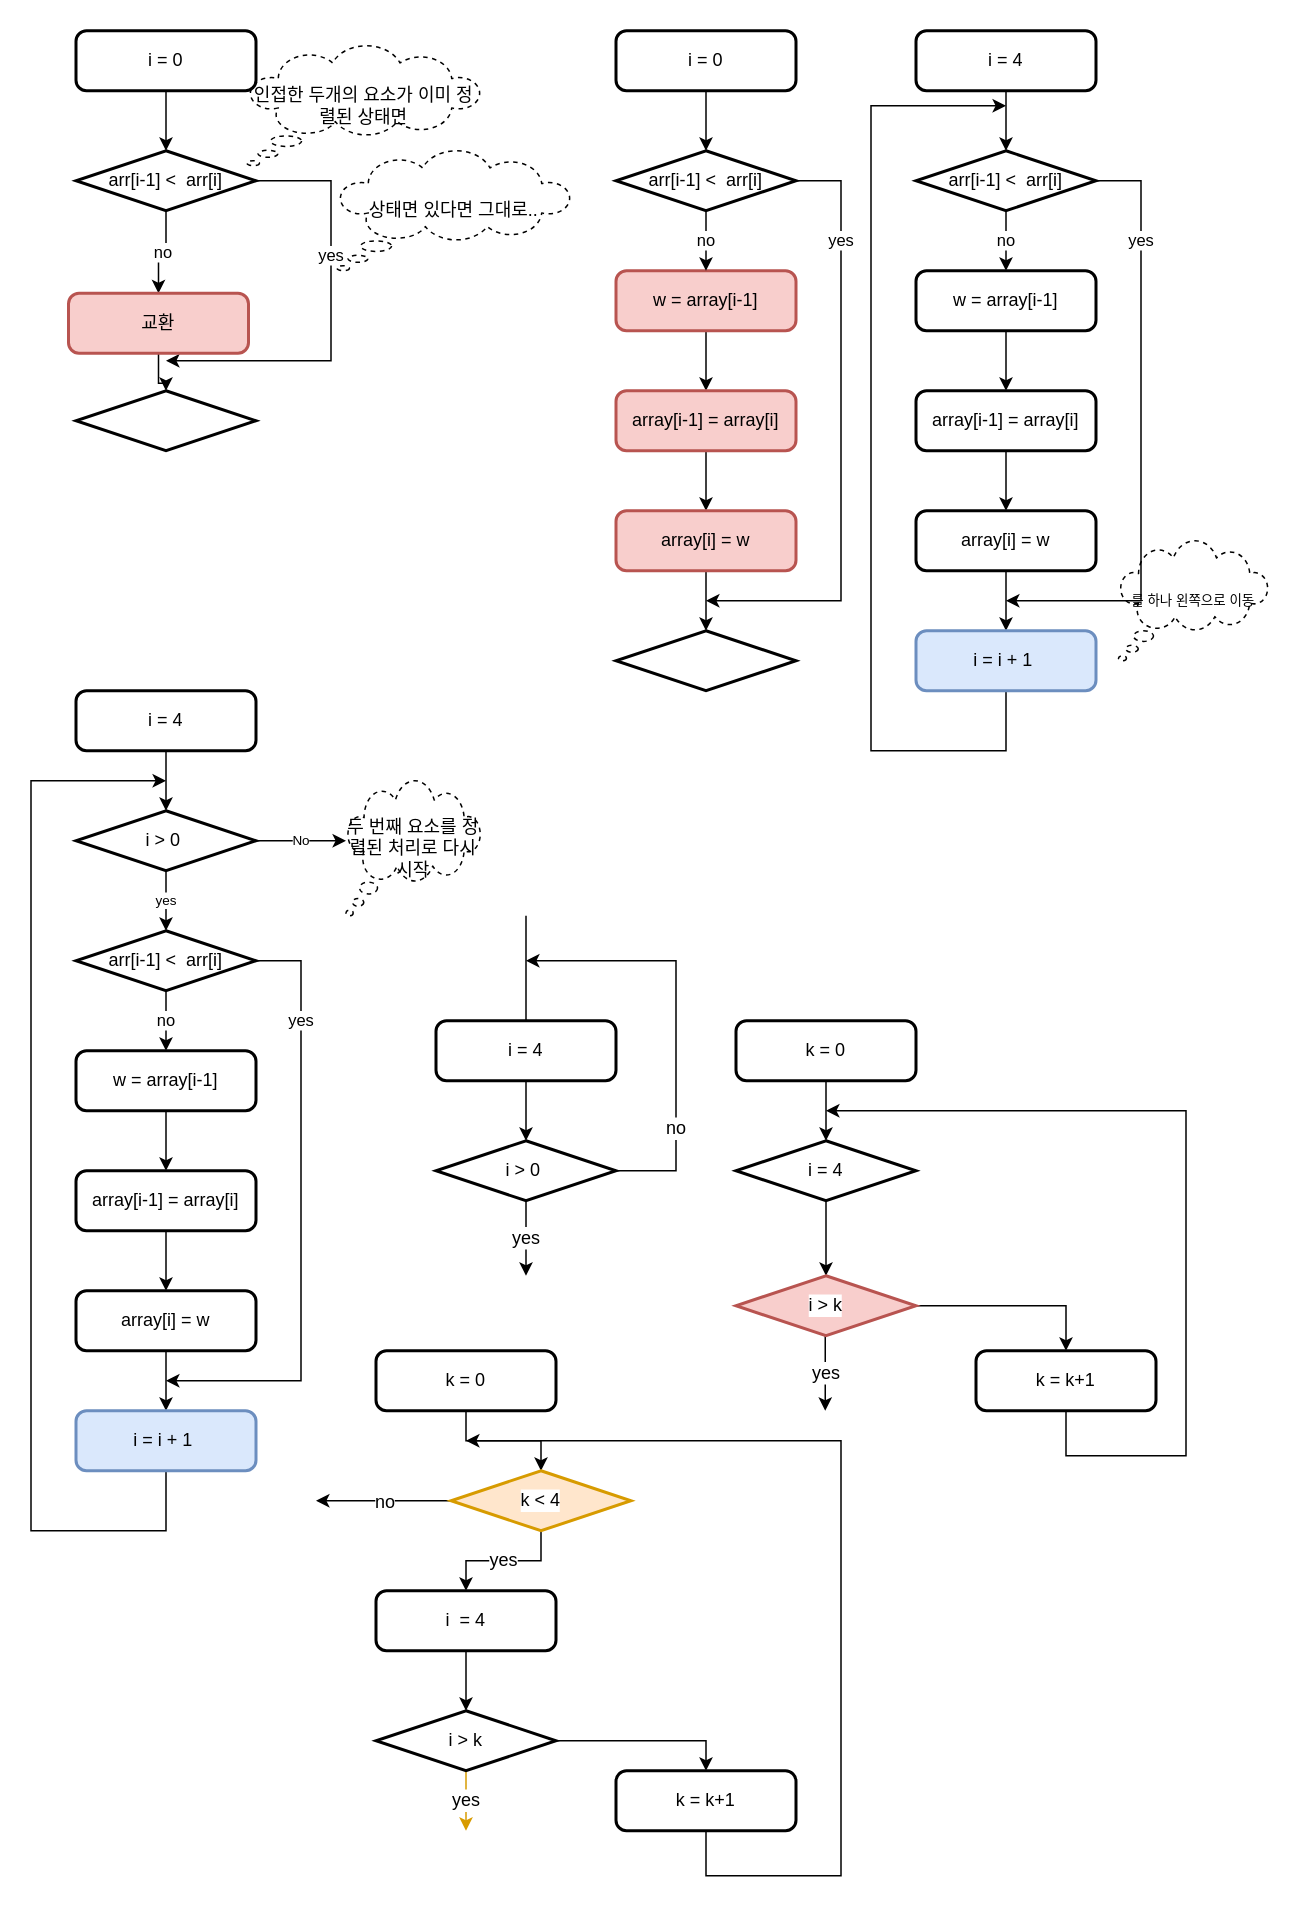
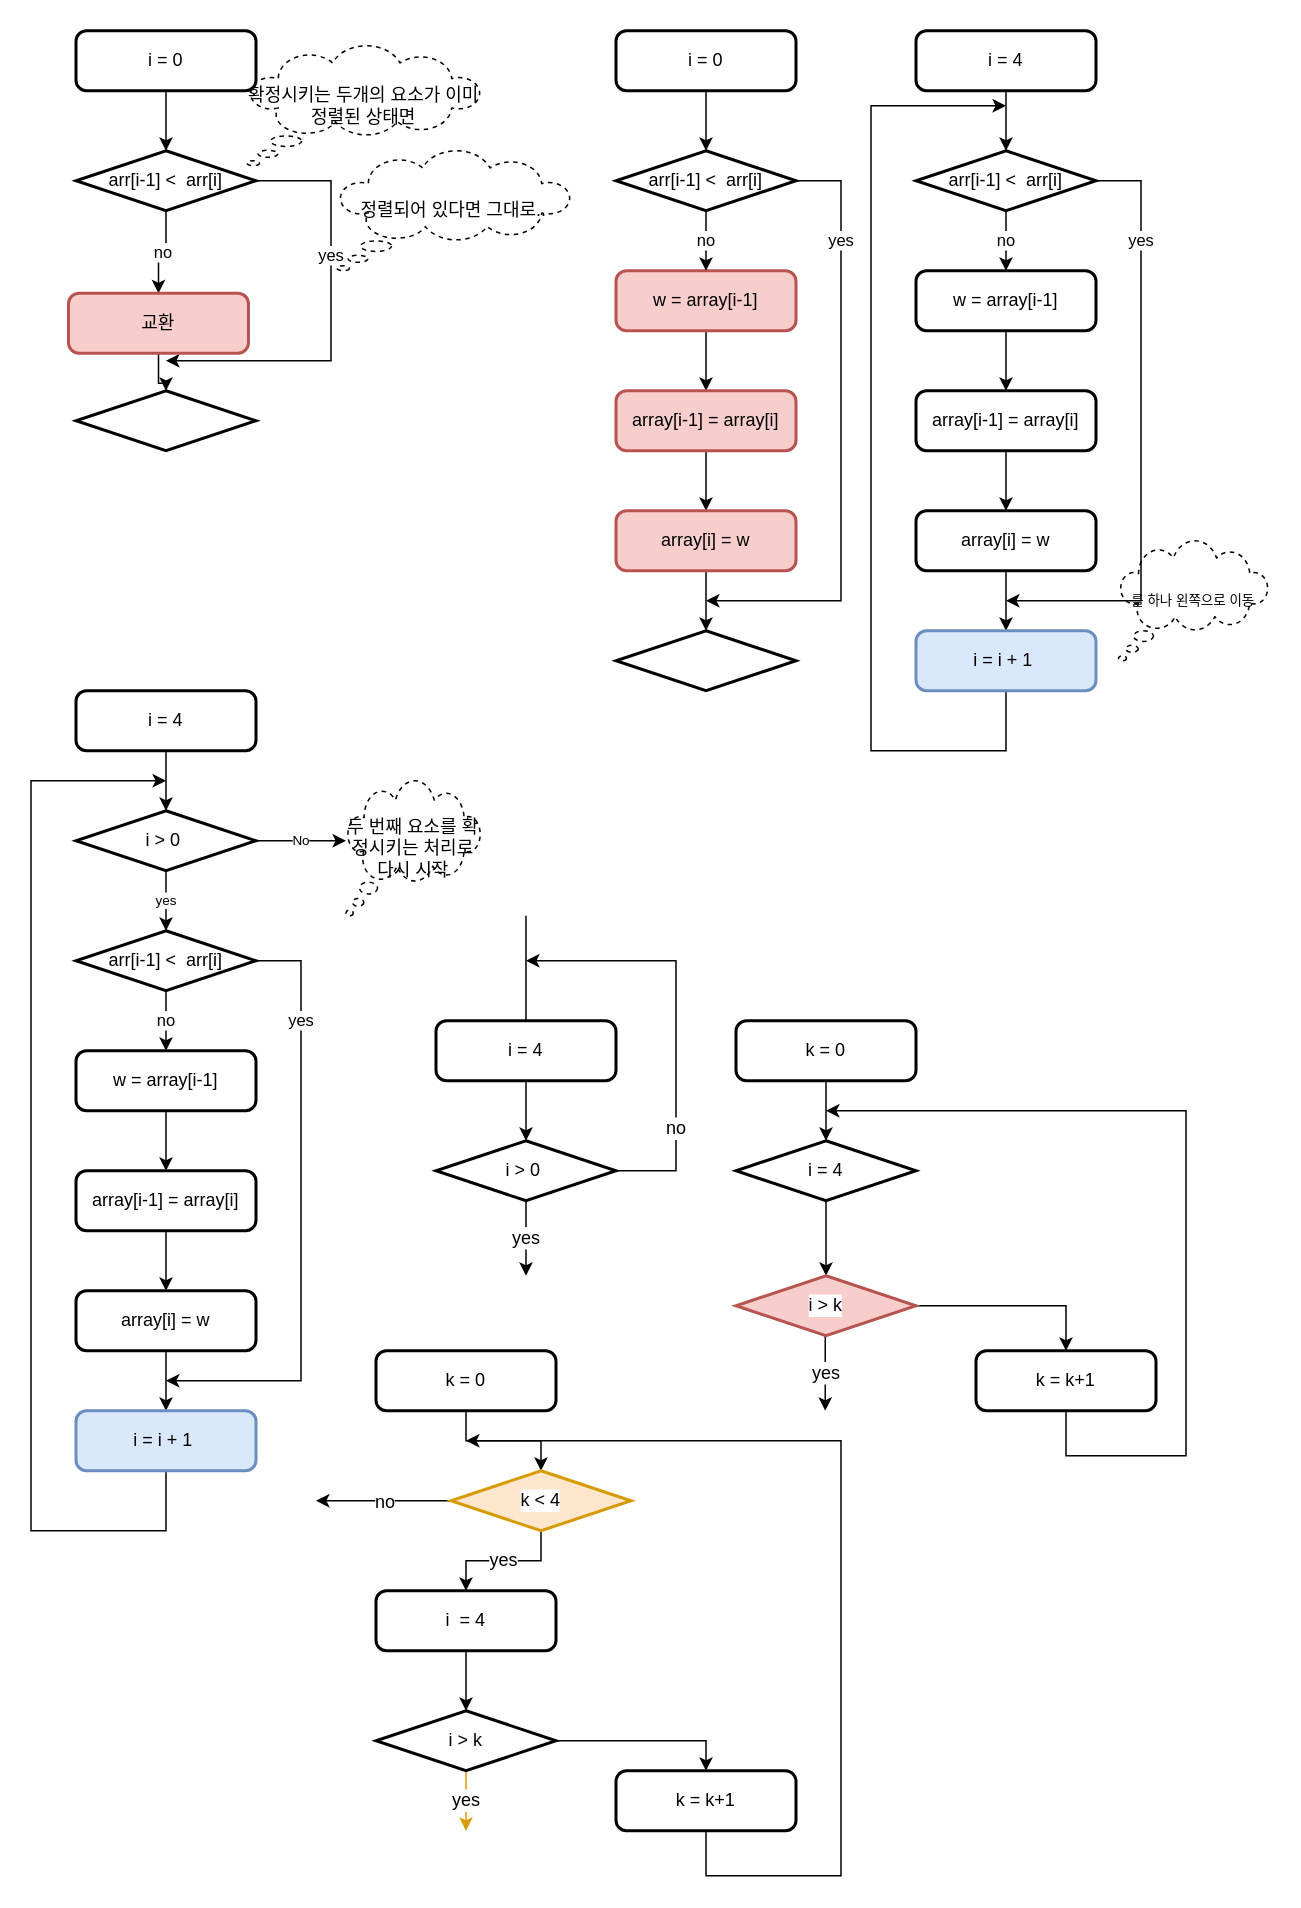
node "인접한 두개의 요소가 이미 정렬된 상태면": label "인접한 두개의 요소가 이미 정렬된 상태면" -> "확정시키는 두개의 요소가 이미 정렬된 상태면"
node "상태면 있다면 그대로..": label "상태면 있다면 그대로.." -> "정렬되어 있다면 그대로.."
node "두 번째 요소를 정렬된 처리로 다시 시작": label "두 번째 요소를 정렬된 처리로 다시 시작" -> "두 번째 요소를 확정시키는 처리로 다시 시작"
